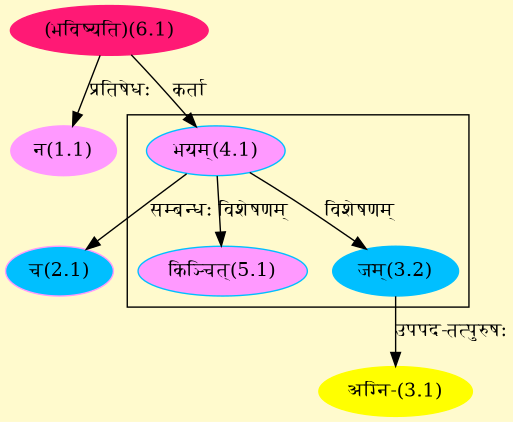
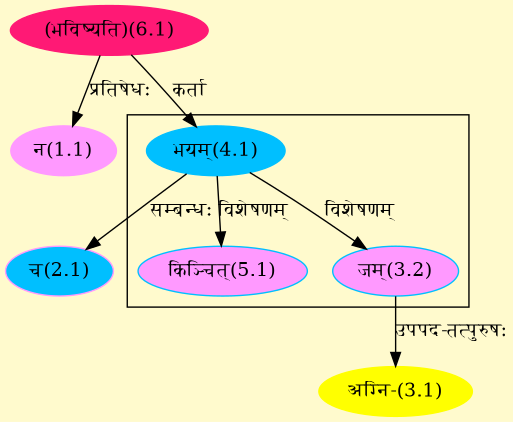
node "भयम्(4.1)": fillcolor #ff99ff -> #00bfff
node "जम्(3.2)": fillcolor #00bfff -> #ff99ff
